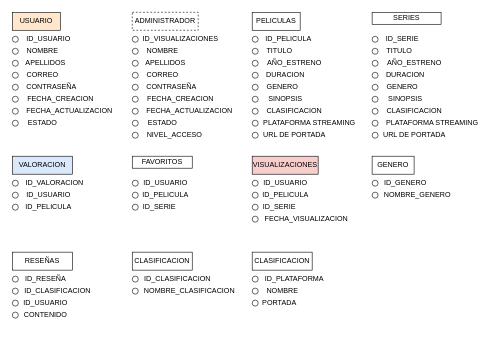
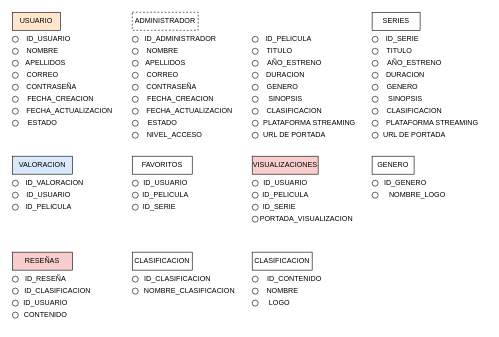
node "SERIES": size 69x12 -> 48x18
node "PELICULAS": removed
node "ID_VISUALIZACIONES": label "ID_VISUALIZACIONES" -> "ID_ADMINISTRADOR"
node "FAVORITOS": size 60x12 -> 60x18
node "NOMBRE_GENERO": label "NOMBRE_GENERO" -> "NOMBRE_LOGO"
node "FECHA_VISUALIZACION": label "FECHA_VISUALIZACION" -> "PORTADA_VISUALIZACION"
node "RESEÑAS": fillcolor #ffffff -> #f8cecc
node "ID_PLATAFORMA": label "ID_PLATAFORMA" -> "ID_CONTENIDO"
node "PORTADA": label "PORTADA" -> "LOGO"
